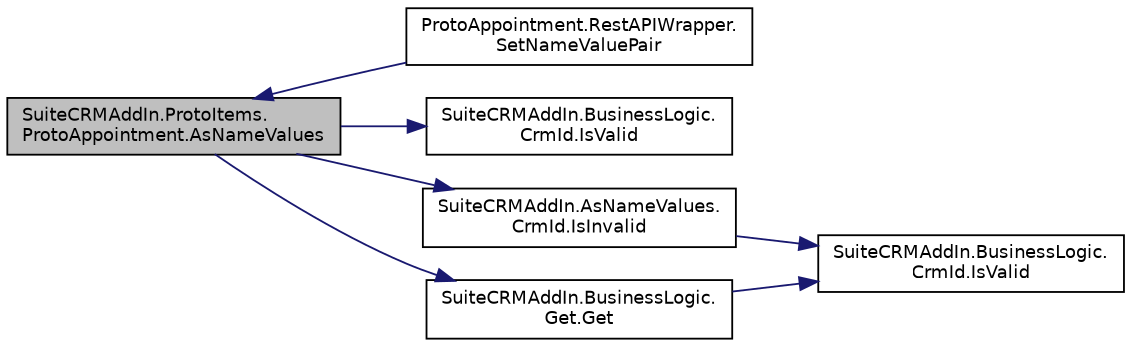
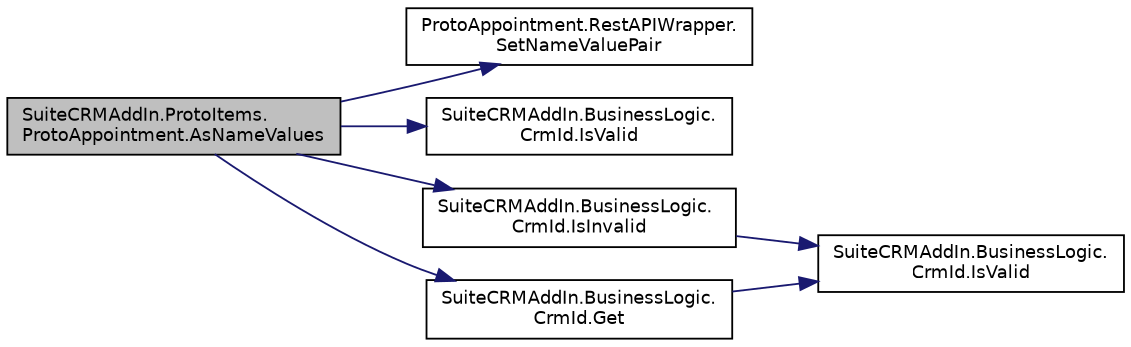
edge "ProtoAppointment.RestAPIWrapper. SetNameValuePair" -> "SuiteCRMAddIn.ProtoItems. ProtoAppointment.AsNameValues": reversed
node "SuiteCRMAddIn.AsNameValues. CrmId.IsInvalid": label "SuiteCRMAddIn.AsNameValues. CrmId.IsInvalid" -> "SuiteCRMAddIn.BusinessLogic. CrmId.IsInvalid"
node "SuiteCRMAddIn.BusinessLogic. Get.Get": label "SuiteCRMAddIn.BusinessLogic. Get.Get" -> "SuiteCRMAddIn.BusinessLogic. CrmId.Get"
